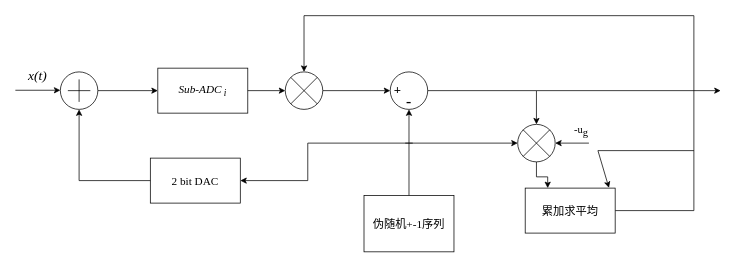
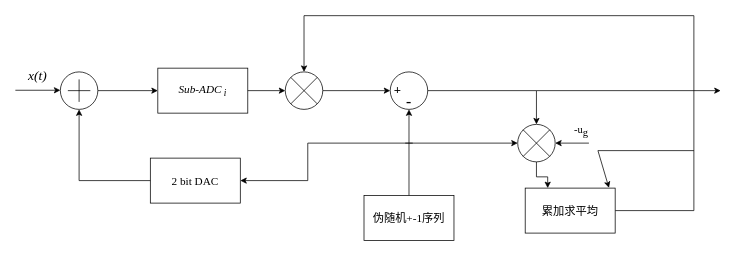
node "伪随机+-1序列": size 90x56 -> 90x45
